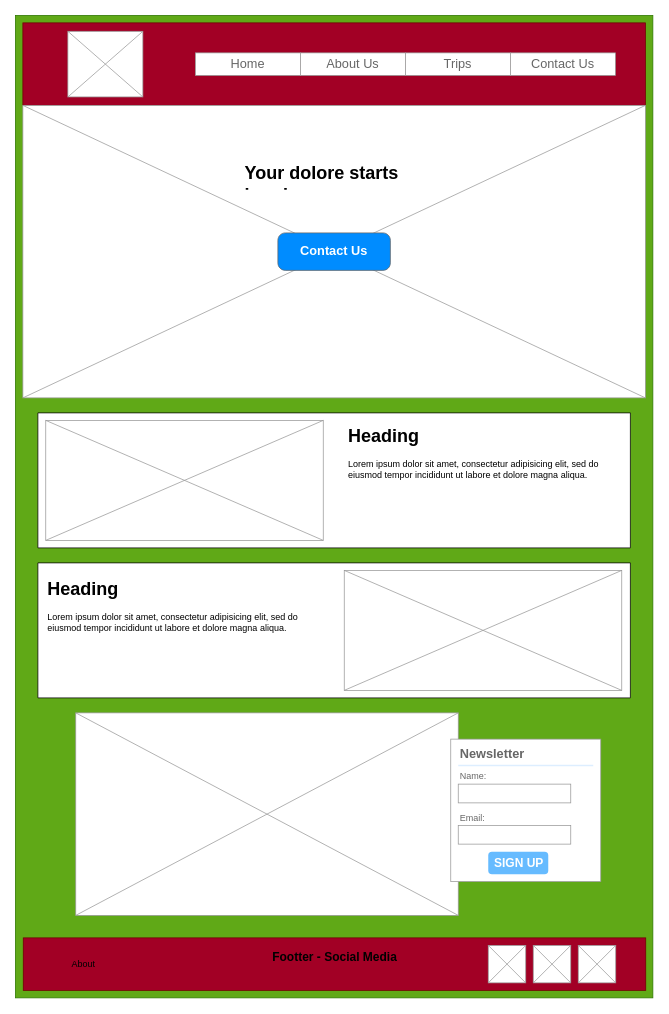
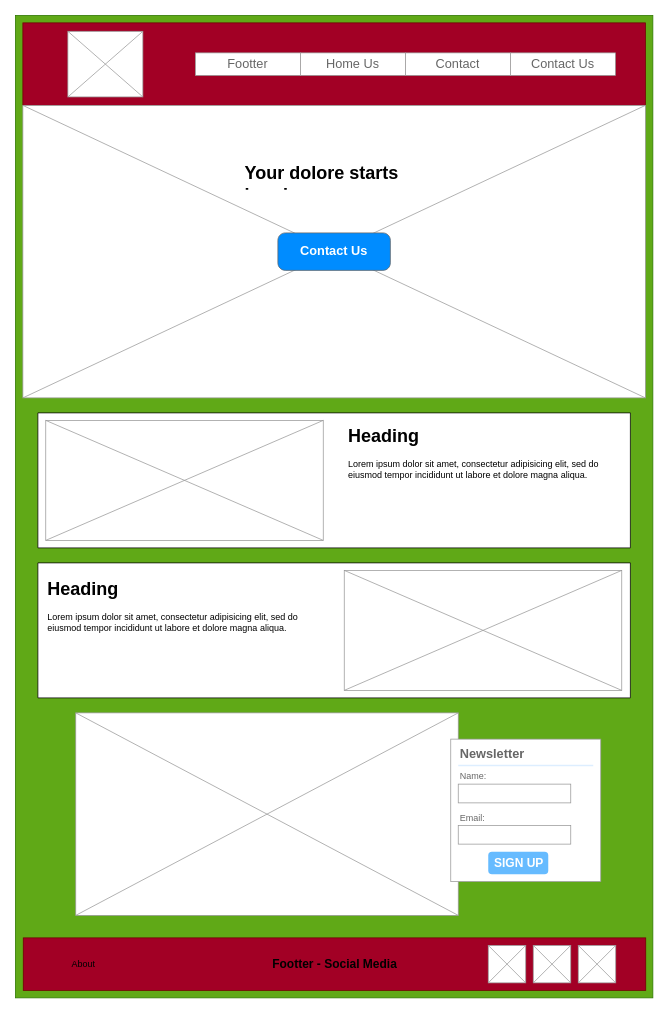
node "Home": label "Home" -> "Footter"
node "About Us": label "About Us" -> "Home Us"
node "Trips": label "Trips" -> "Contact"
node "Footter - Social Media": moved (335, 957) -> (335, 964)
